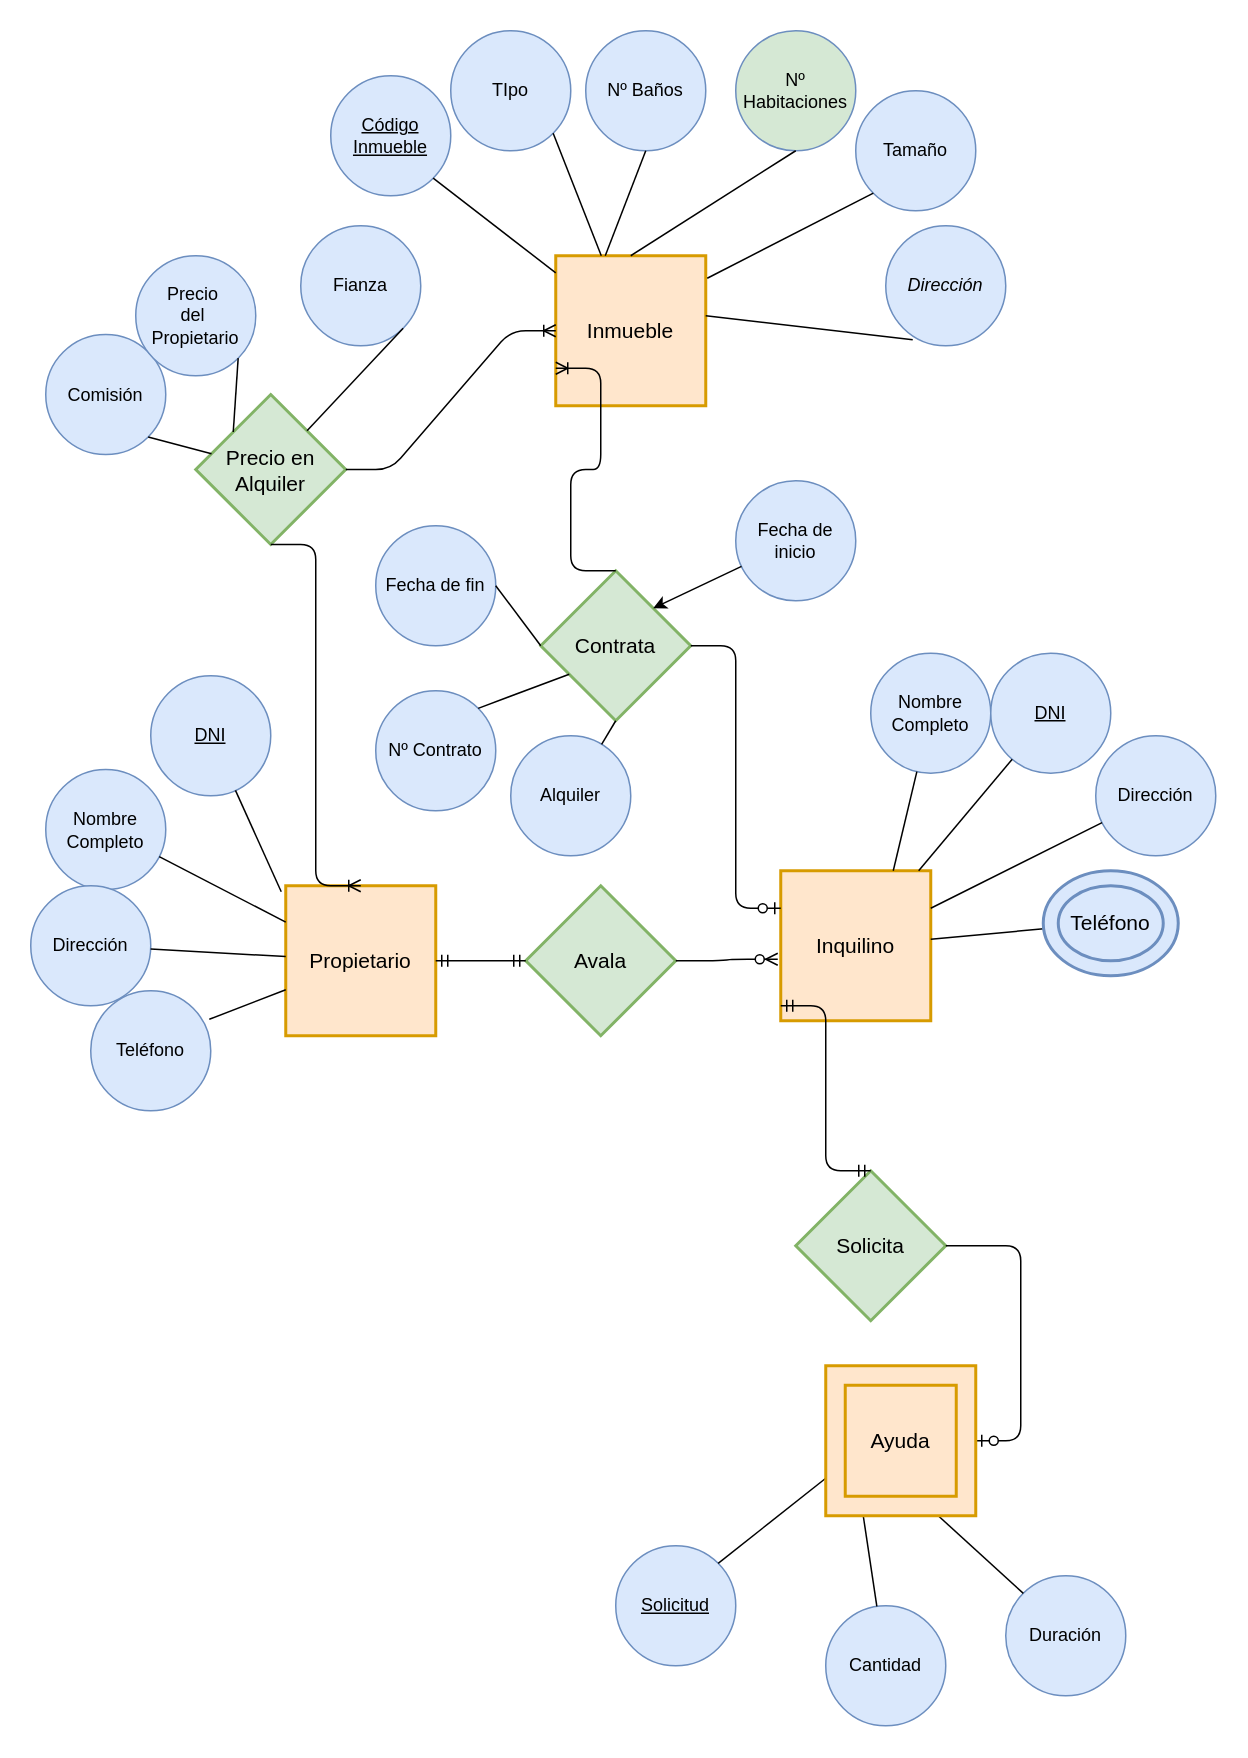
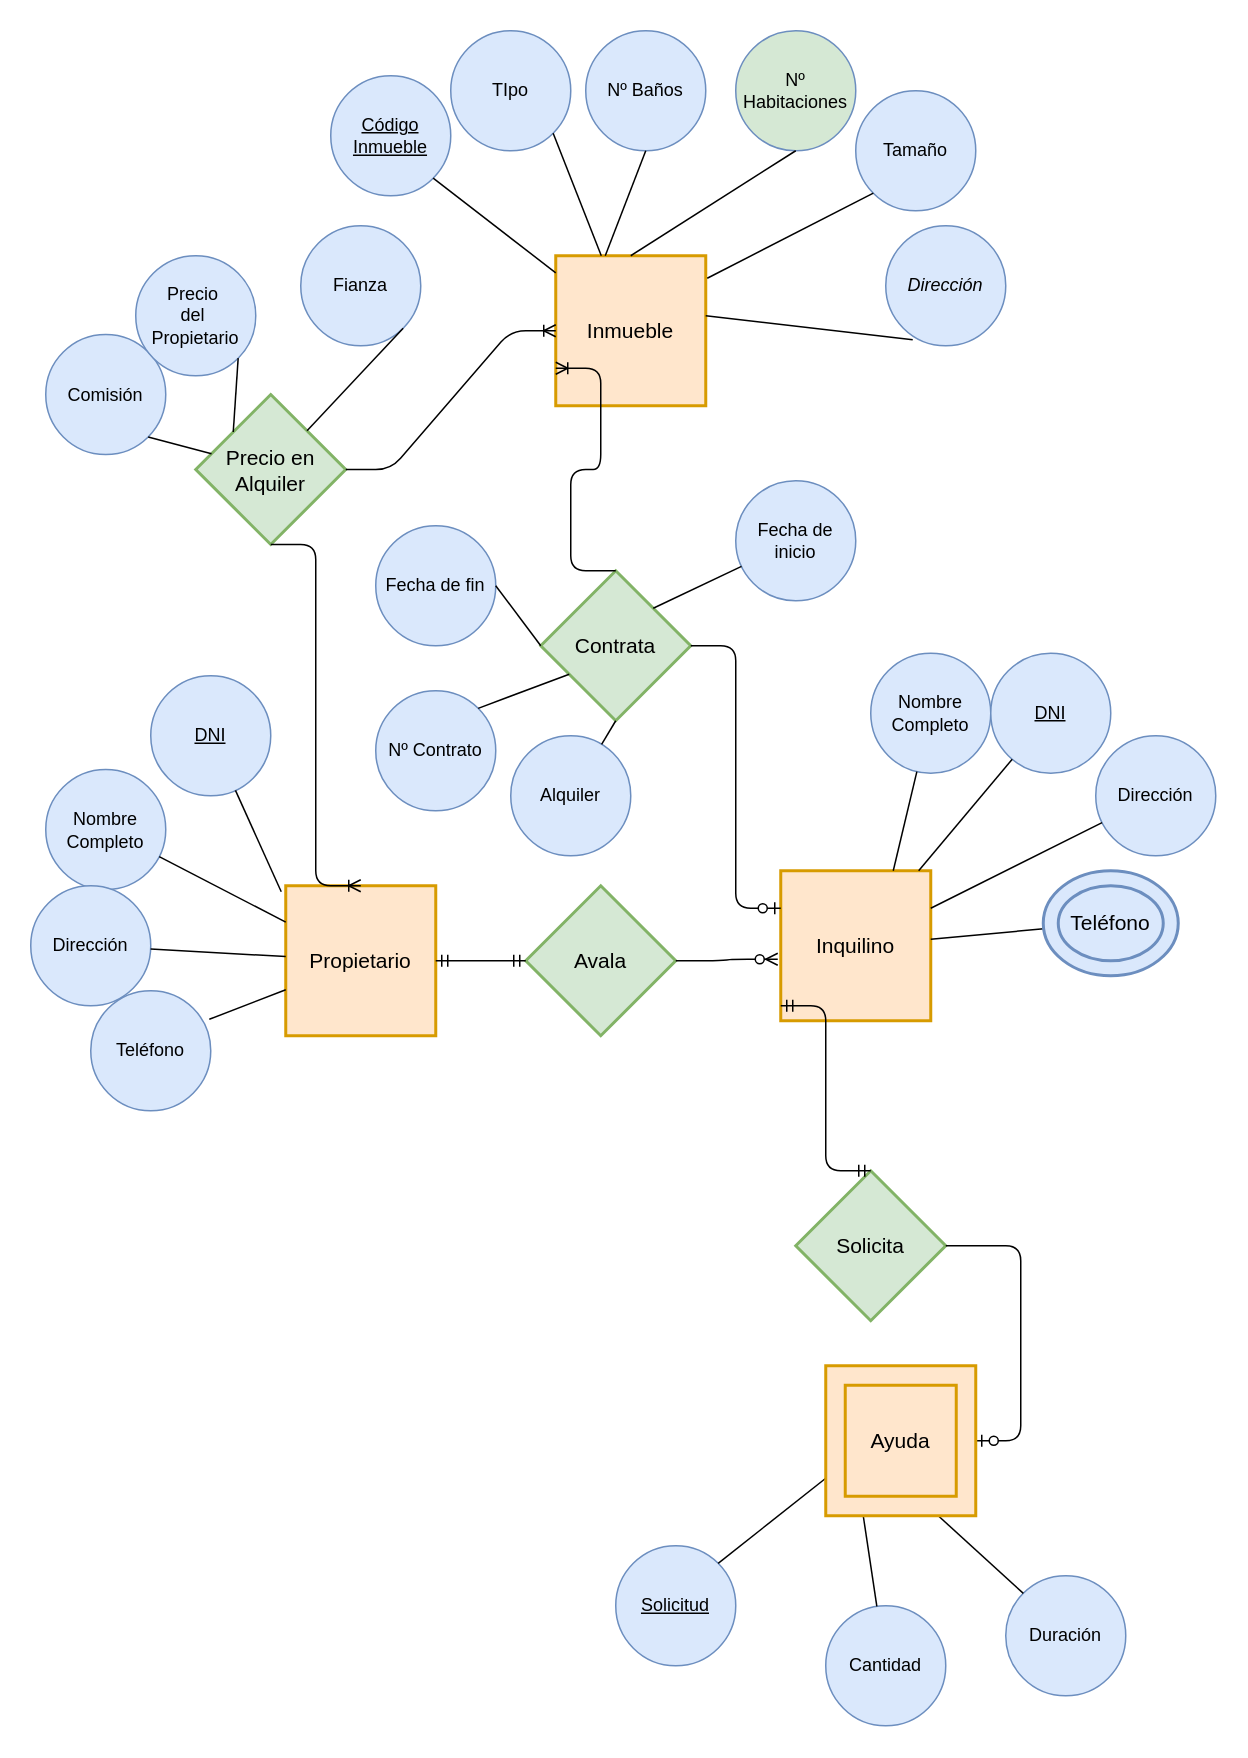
edge "Fecha de inicio" -> "Contrata": arrowhead classic -> none
